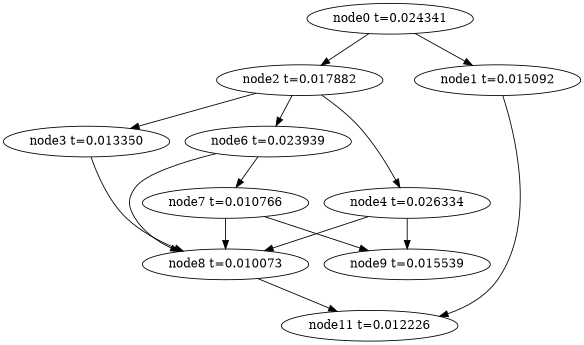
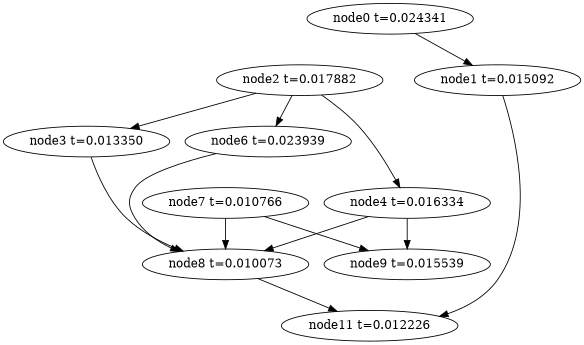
edge "node0 t=0.024341" -> "node2 t=0.017882": removed
edge "node6 t=0.023939" -> "node7 t=0.010766": removed
node "node4 t=0.026334": label "node4 t=0.026334" -> "node4 t=0.016334"
